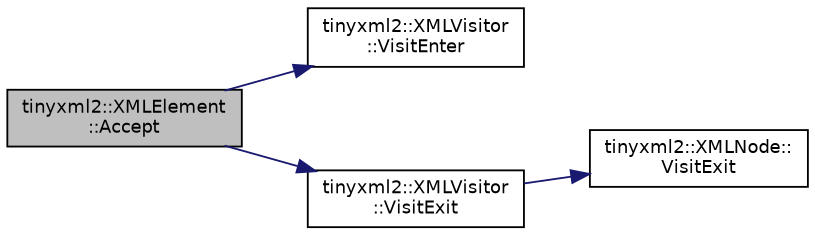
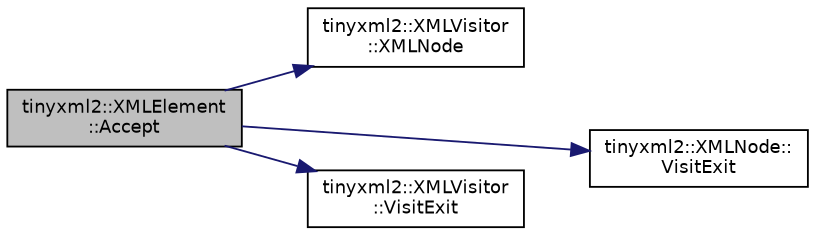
node "tinyxml2::XMLVisitor ::VisitEnter": label "tinyxml2::XMLVisitor ::VisitEnter" -> "tinyxml2::XMLVisitor ::XMLNode"
edge "tinyxml2::XMLVisitor ::VisitExit" -> "tinyxml2::XMLNode:: VisitExit": now "tinyxml2::XMLElement ::Accept" -> "tinyxml2::XMLNode:: VisitExit"
